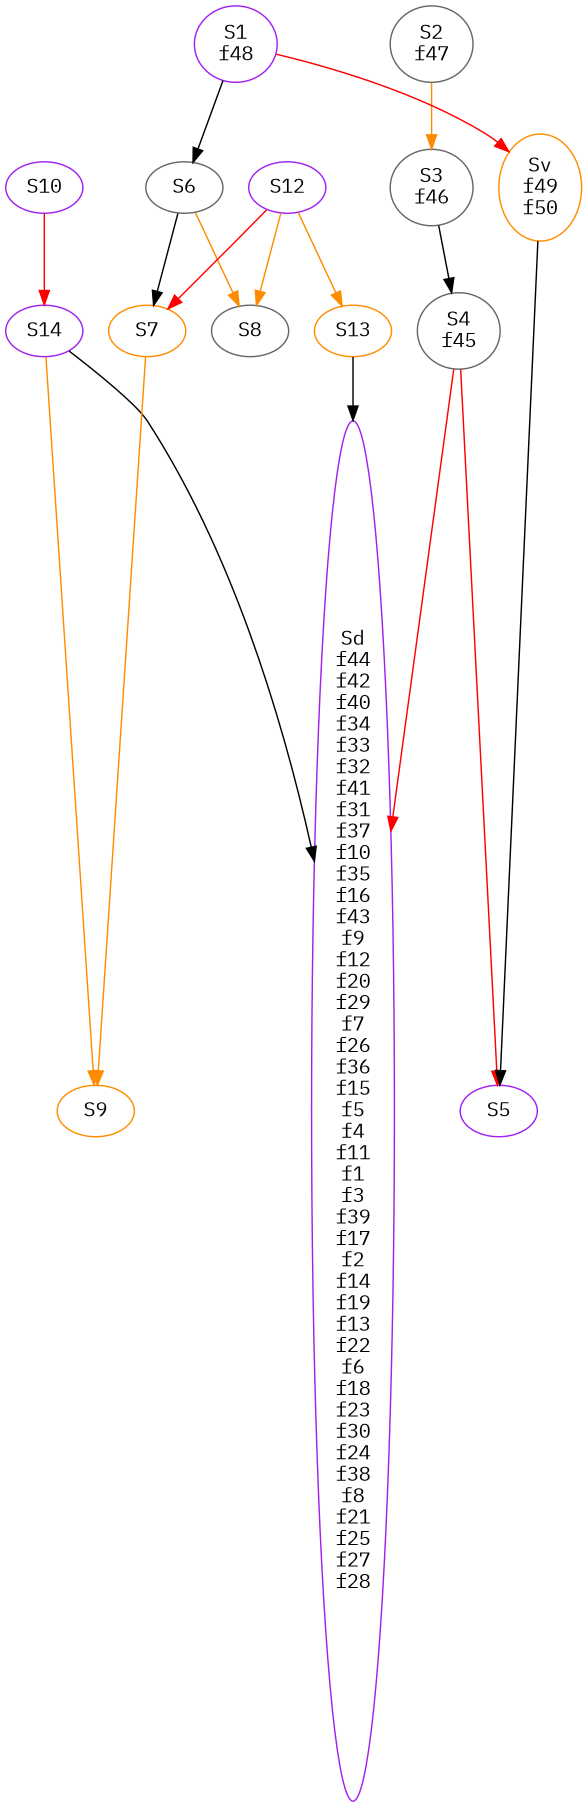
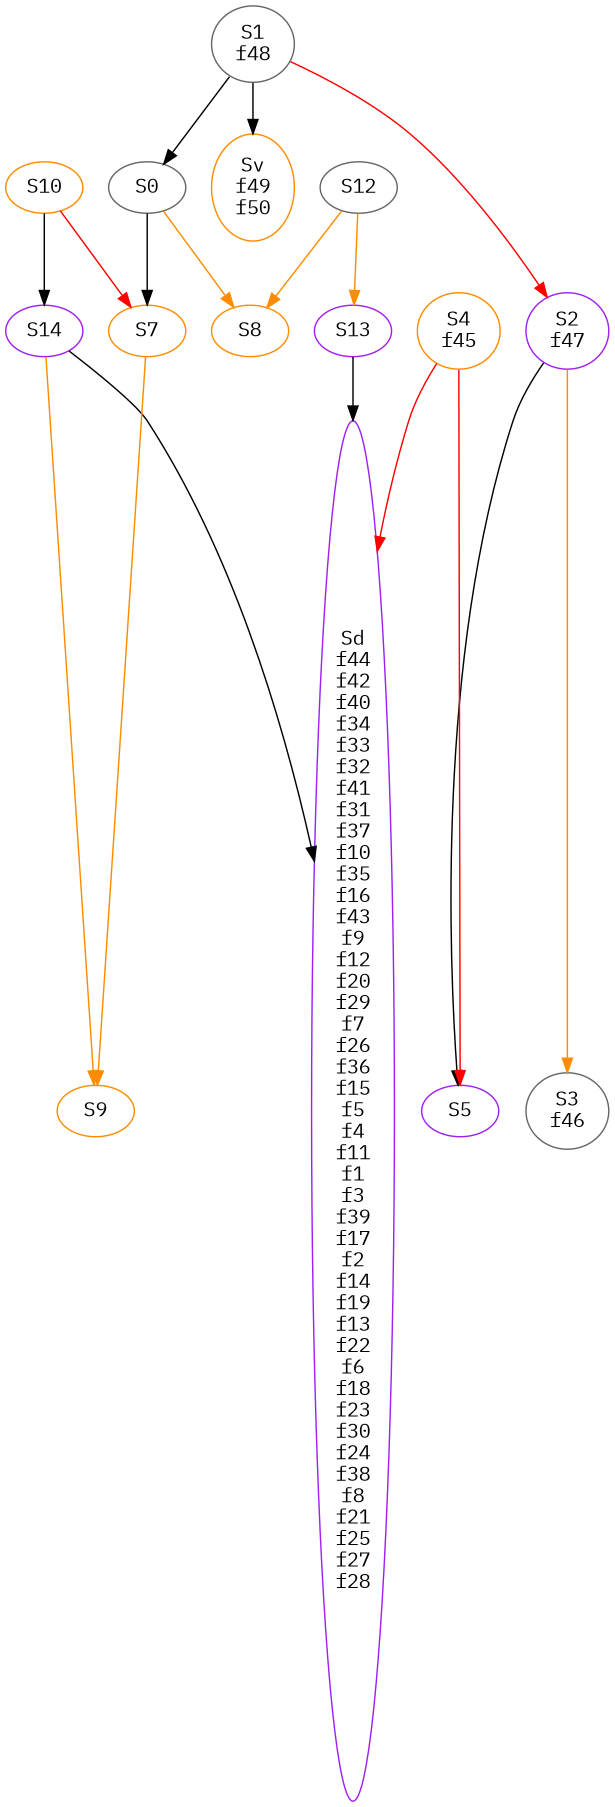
node "S1 f48": color purple -> gray40
node "S2 f47": color gray40 -> purple
edge "S1 f48" -> "Sv f49 f50": color red -> black
edge "S1 f48" -> "S2 f47": added
node "S10": color purple -> darkorange
node "S6": label "S6" -> "S0"
node "S12": color purple -> gray40
edge "S10" -> "S14": color red -> black
edge "S12" -> "S7": now "S10" -> "S7"
edge "S3 f46" -> "S4 f45": removed
node "S8": color gray40 -> darkorange
node "S13": color darkorange -> purple
node "S4 f45": color gray40 -> darkorange
edge "Sv f49 f50" -> "S5": now "S2 f47" -> "S5"
